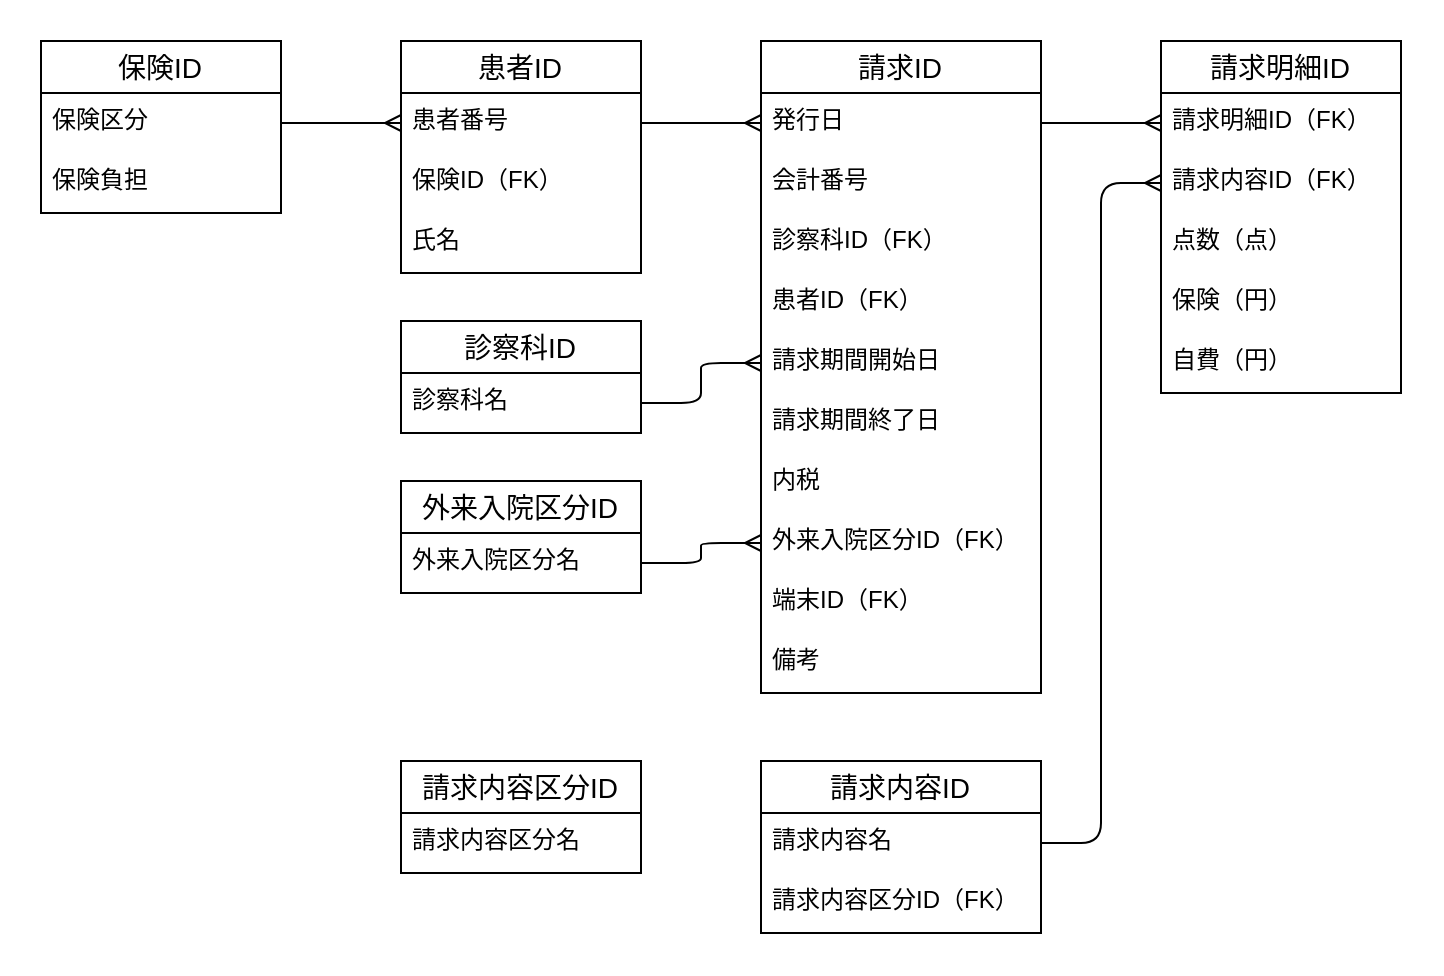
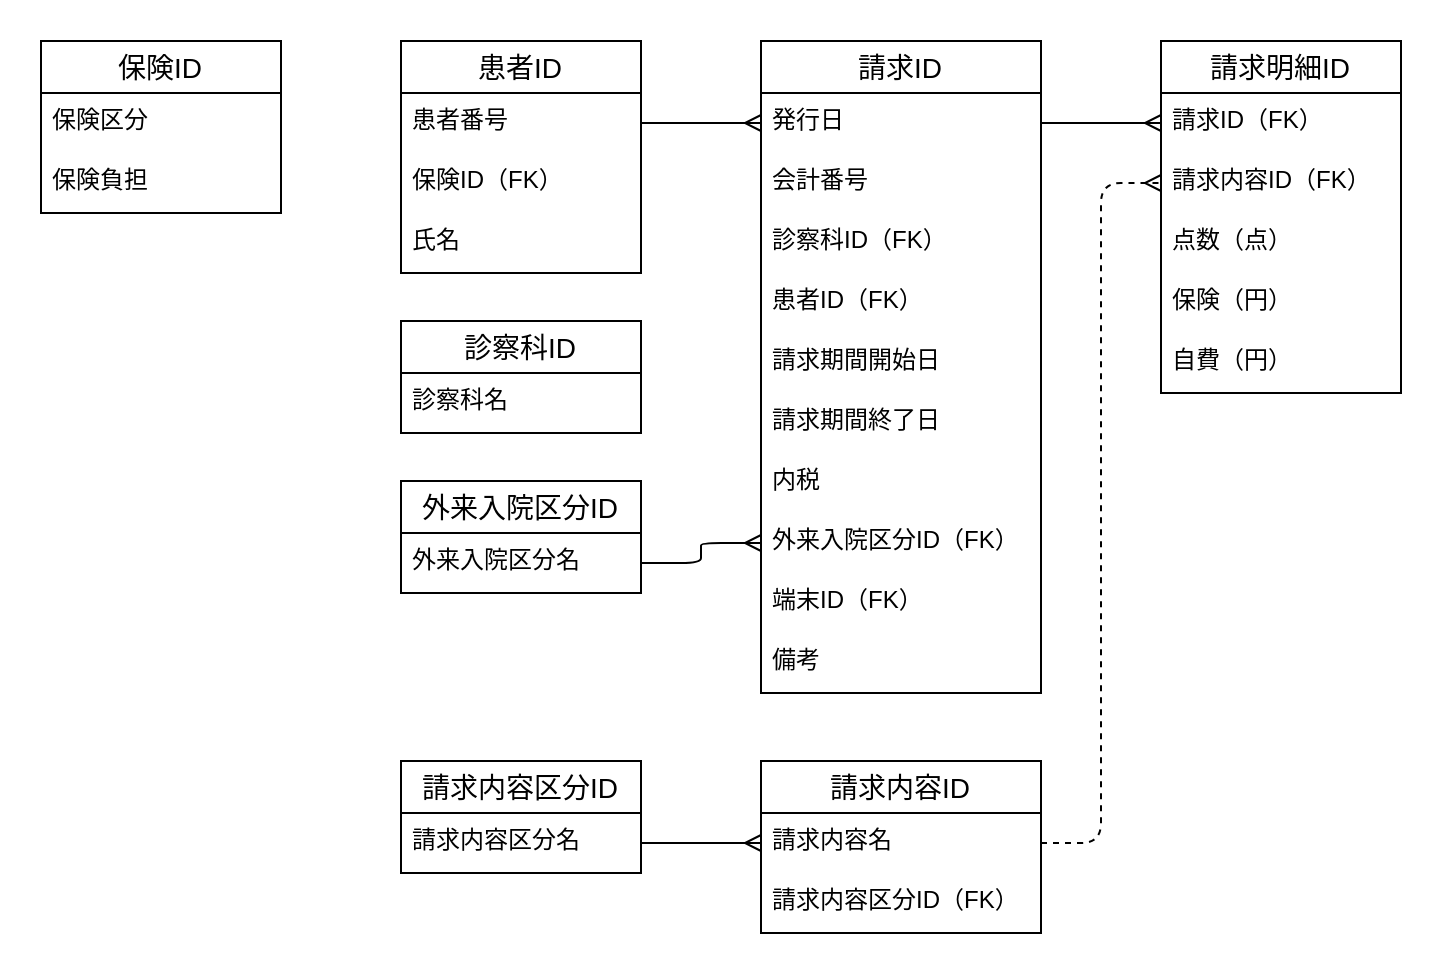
node "請求明細ID（FK）": label "請求明細ID（FK）" -> "請求ID（FK）"
edge "保険区分" -> "患者番号": removed
edge "診察科名" -> "請求期間開始日": removed
edge "請求内容名" -> "請求内容ID（FK）": style solid -> dashed
edge "請求内容区分名" -> "請求内容名": added
